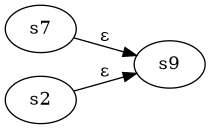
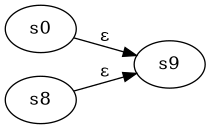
node "s7": label "s7" -> "s0"
node "s2": label "s2" -> "s8"
